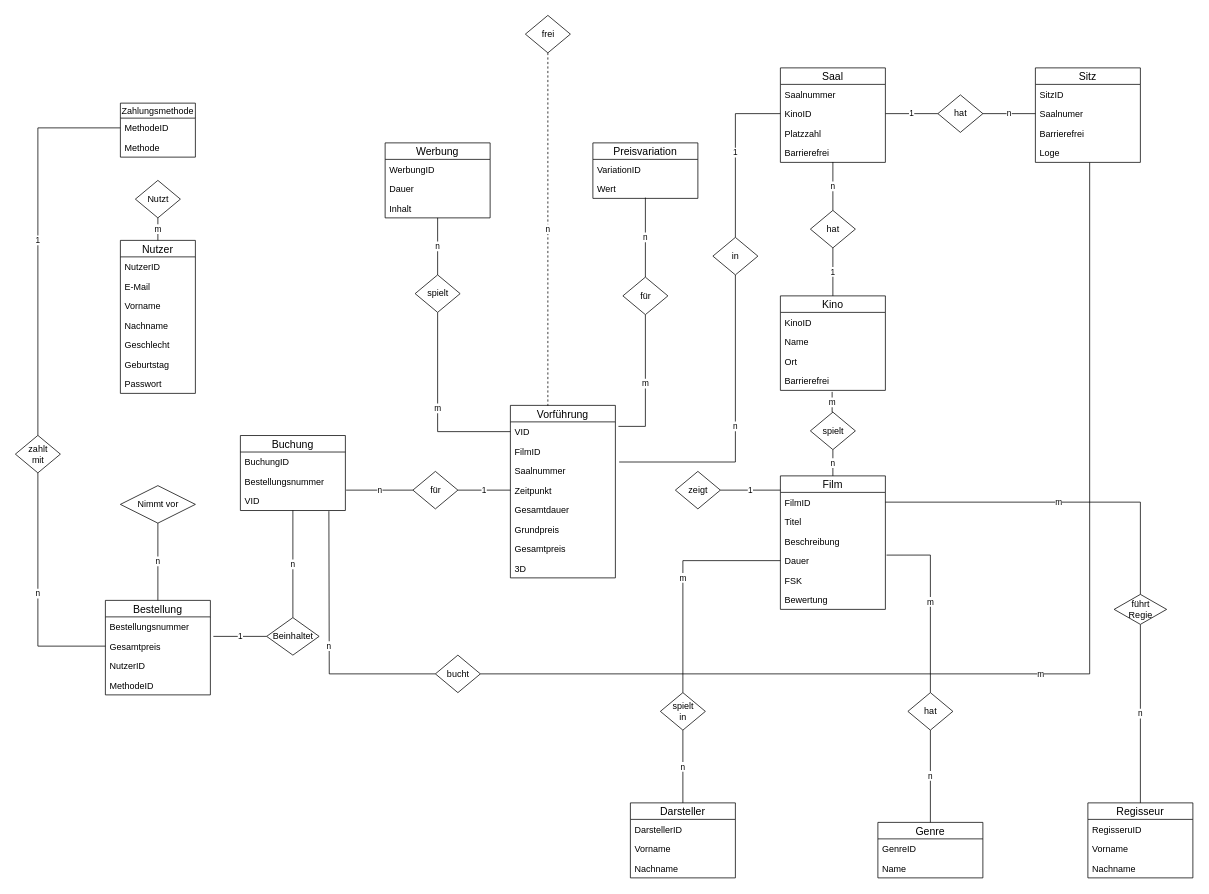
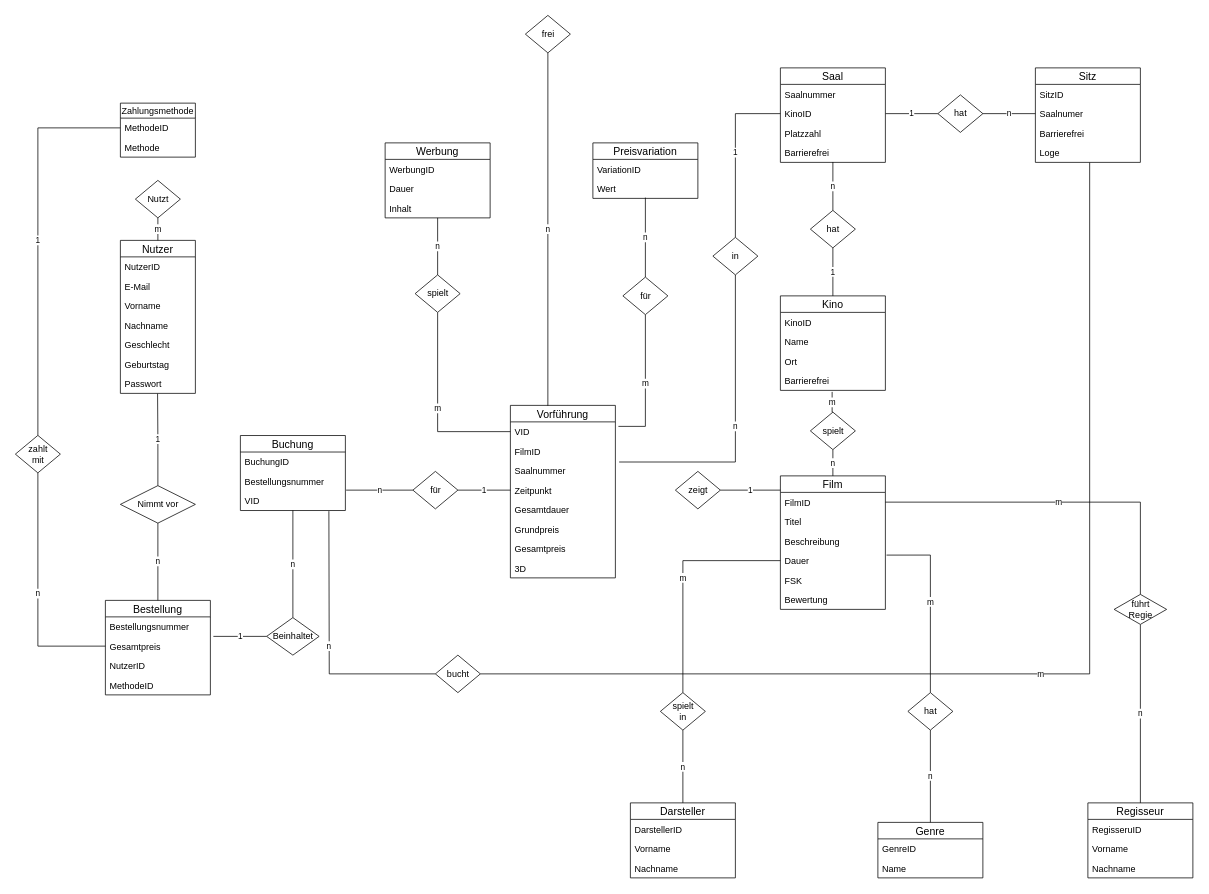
edge "frei" -- "Vorführung": style dashed -> solid
edge "Passwort" -- "Nimmt vor": added, label "1"
